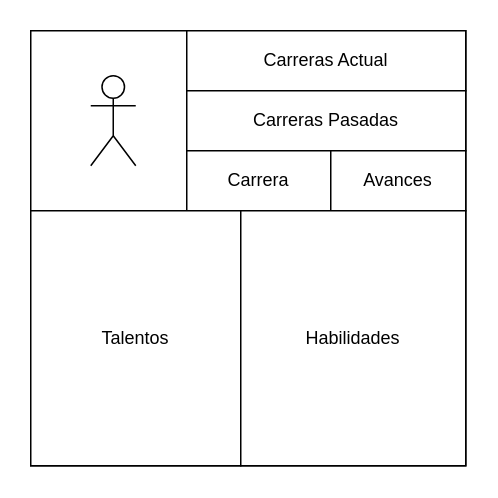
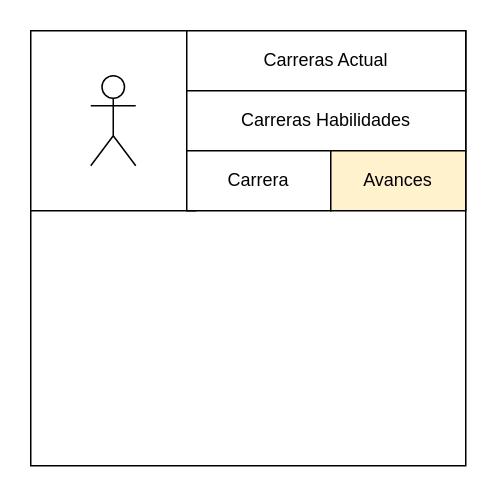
node "Carreras Pasadas": label "Carreras Pasadas" -> "Carreras Habilidades"
node "Avances": fillcolor #ffffff -> #fff2cc
node "Talentos": removed
node "Habilidades": removed
